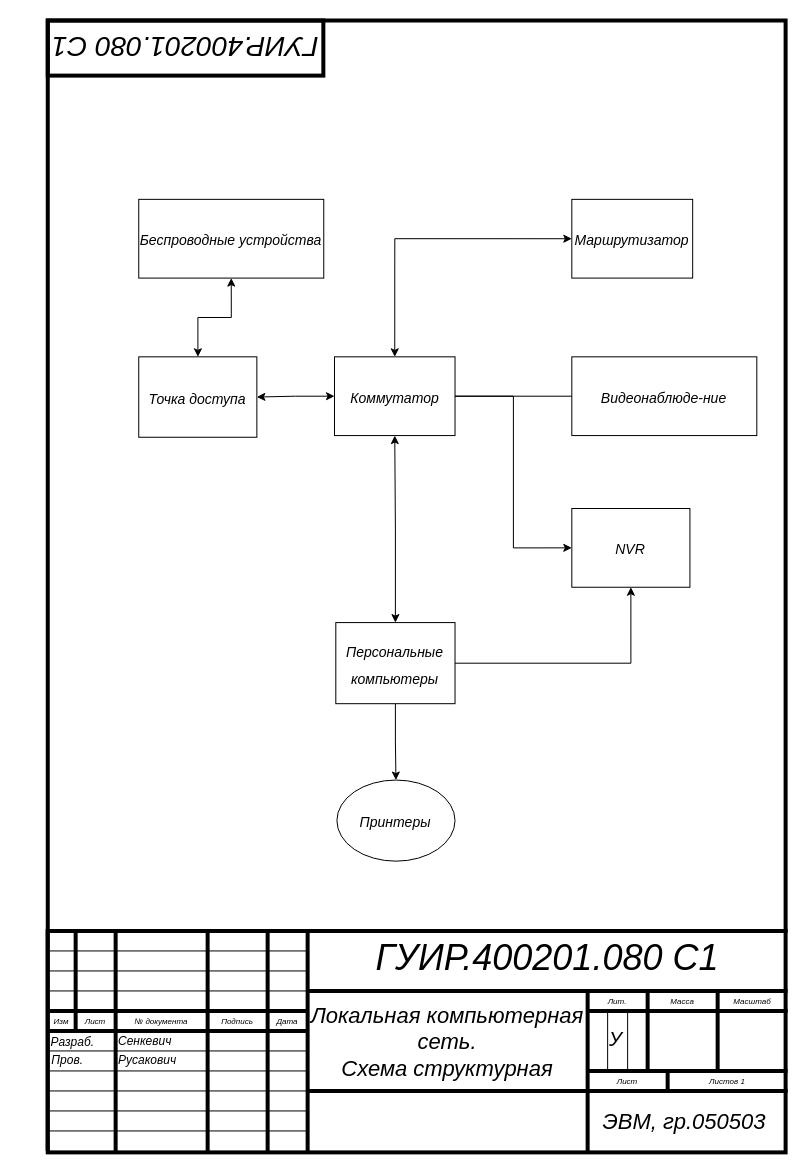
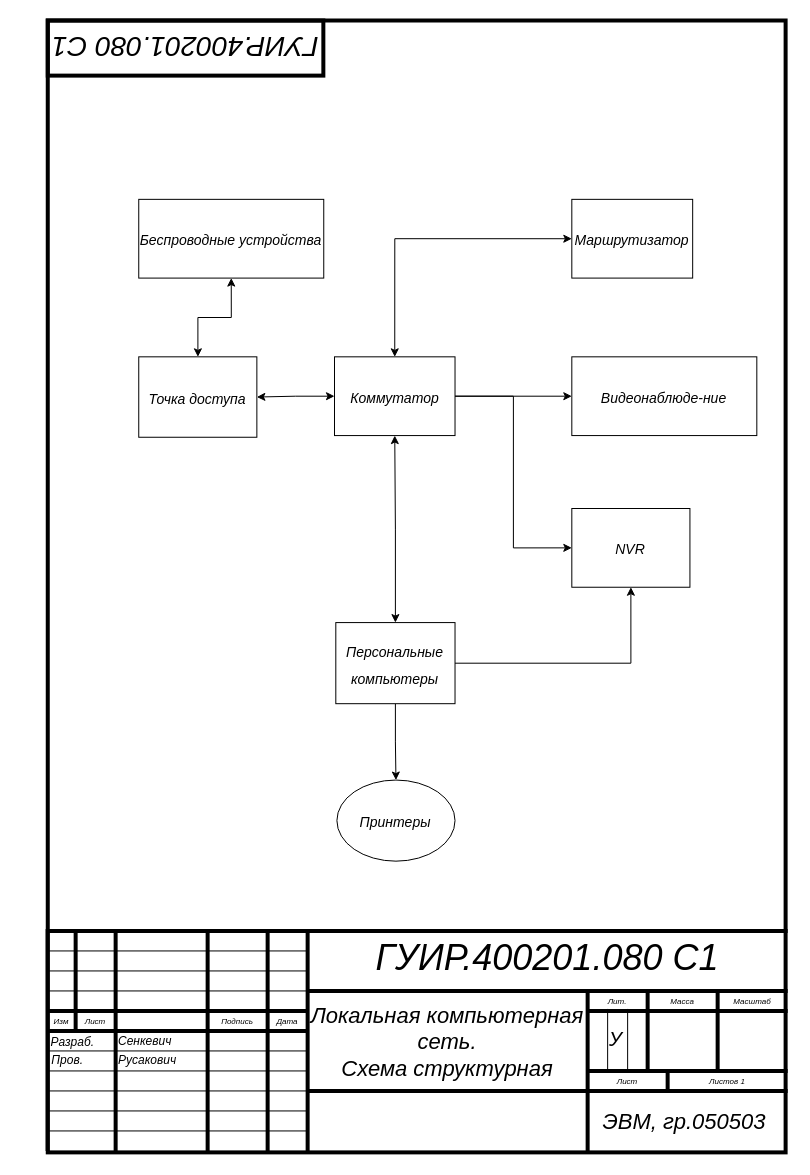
edge "Коммутатор" -- "Видеонаблюде-ние": arrowhead none -> classic
node "№ документа": removed
